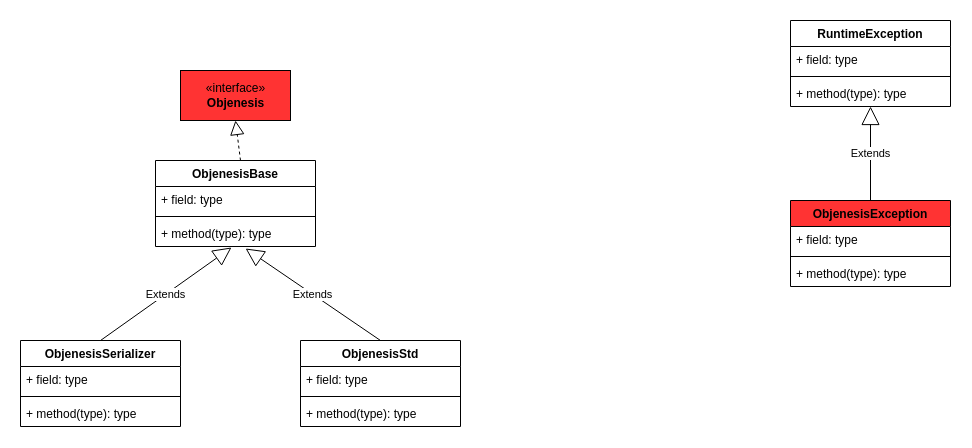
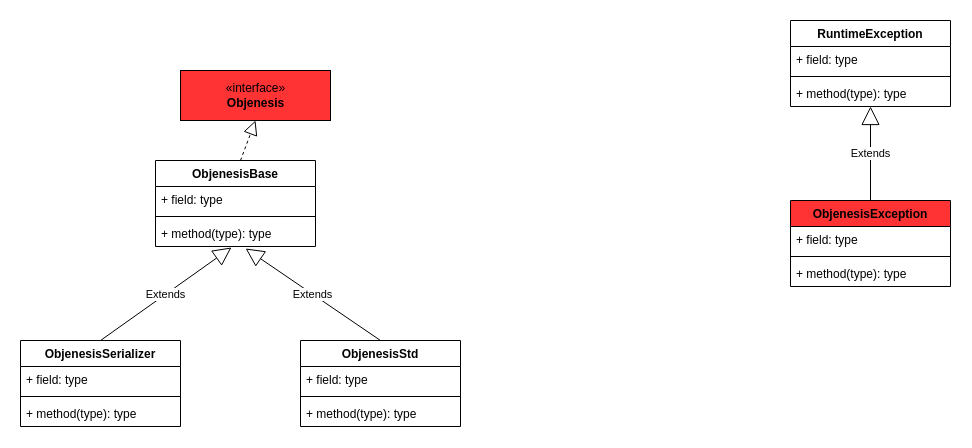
node "«interface» Objenesis": size 110x50 -> 150x50
